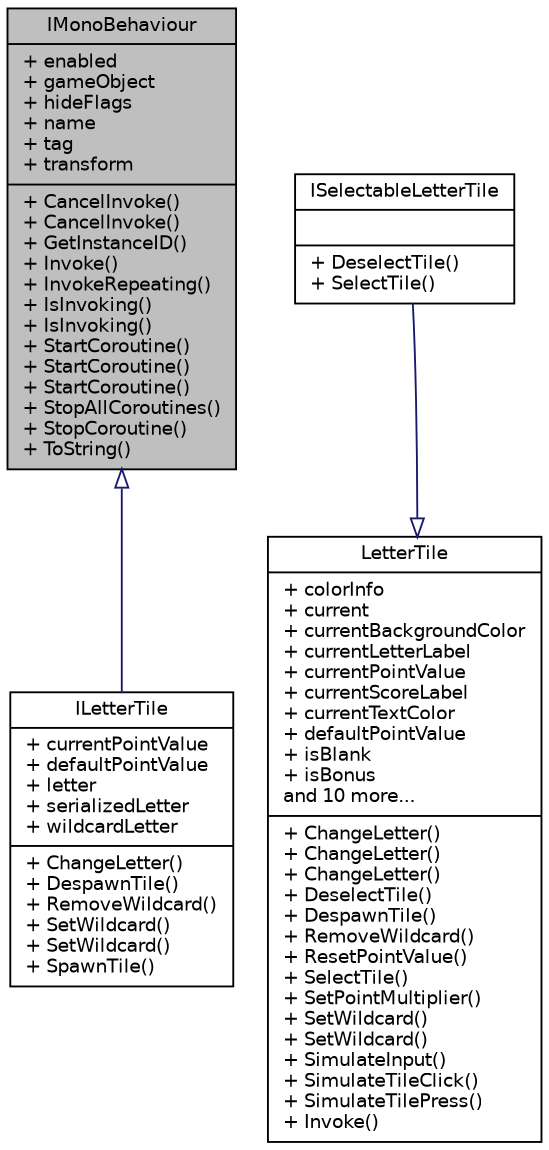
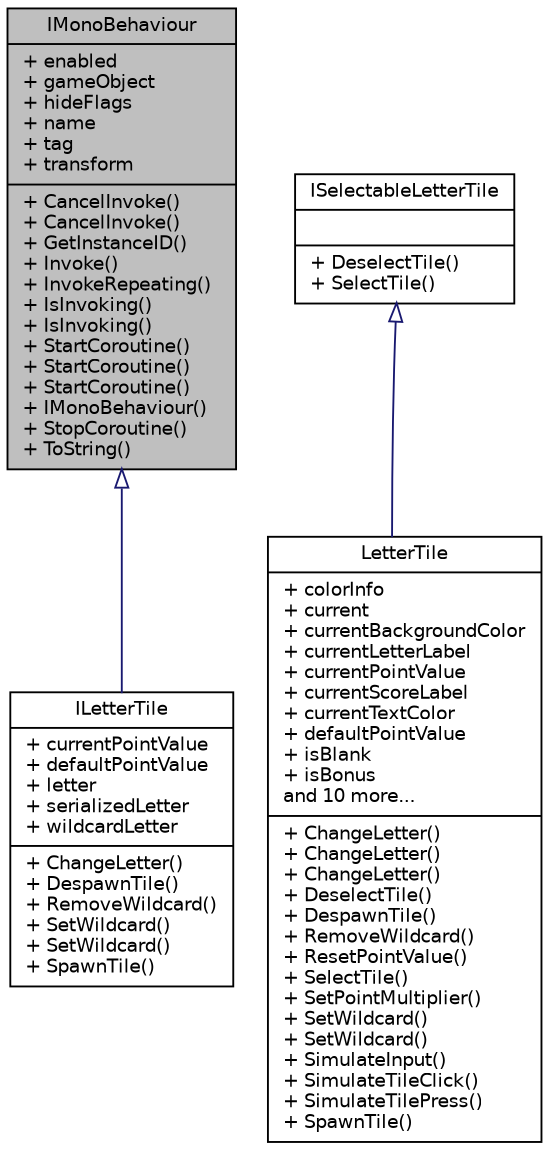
node "IMonoBehaviour": text "+ StopAllCoroutines()" -> "+ IMonoBehaviour()"
edge "ISelectableLetterTile" -> "LetterTile": reversed
node "LetterTile": text "+ Invoke()" -> "+ SpawnTile()"
